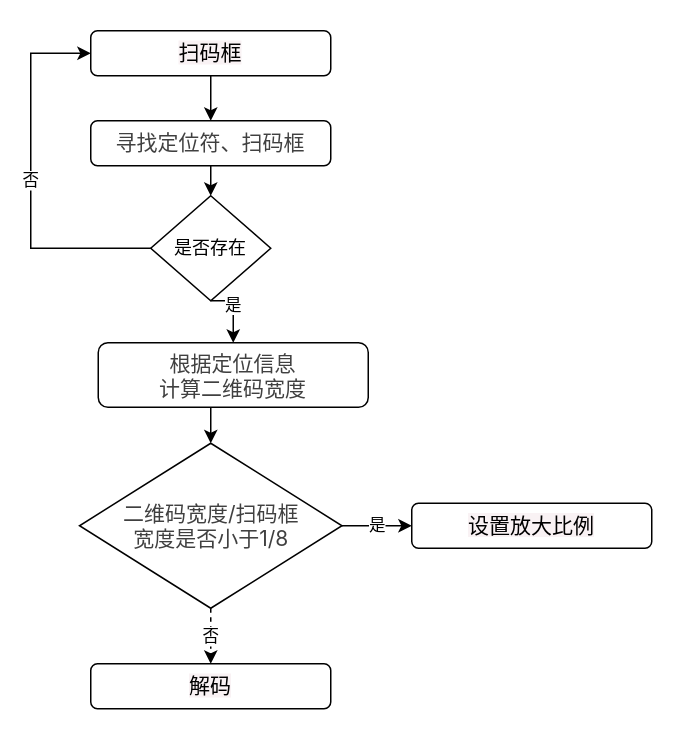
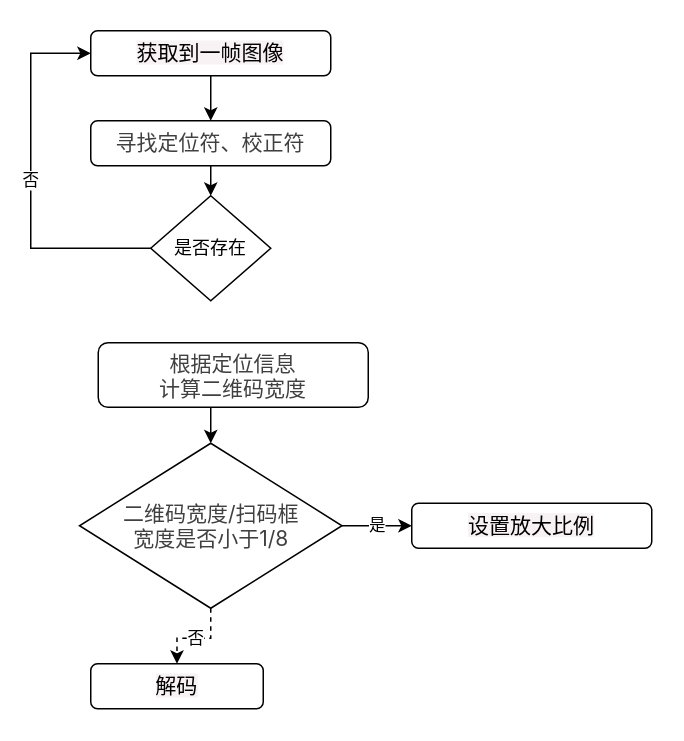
node "扫码框": label "扫码框" -> "获取到一帧图像"
node "寻找定位符、扫码框": label "寻找定位符、扫码框" -> "寻找定位符、校正符"
edge "是否存在" -> "根据定位信息 计算二维码宽度": removed, label "是"
node "解码": size 240x45 -> 173x45
